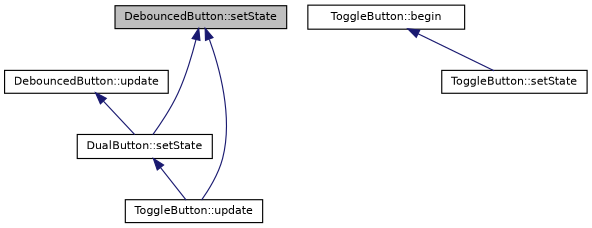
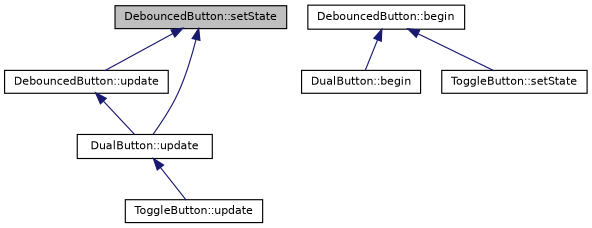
node "ToggleButton::begin": label "ToggleButton::begin" -> "DebouncedButton::begin"
node "DualButton::begin": added
edge "ToggleButton::update" -> "DebouncedButton::setState": now "DebouncedButton::update" -> "DebouncedButton::setState"
node "DualButton::setState": label "DualButton::setState" -> "DualButton::update"
